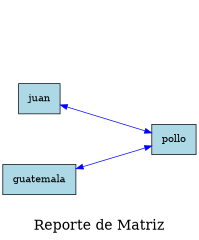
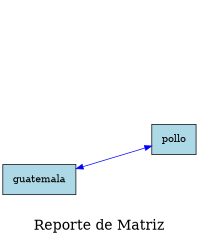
node "juan": removed
